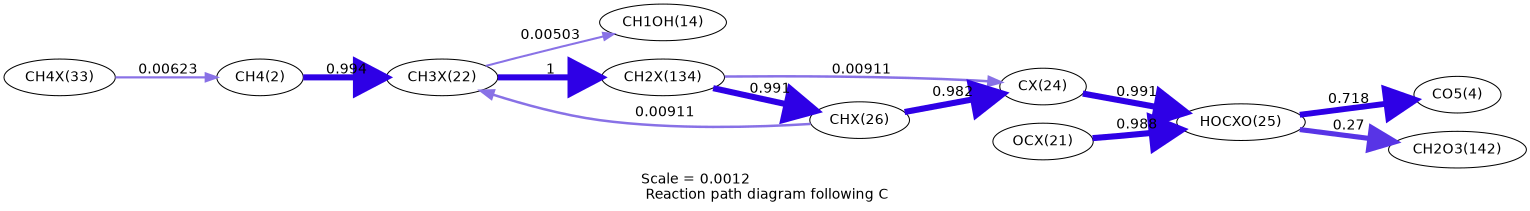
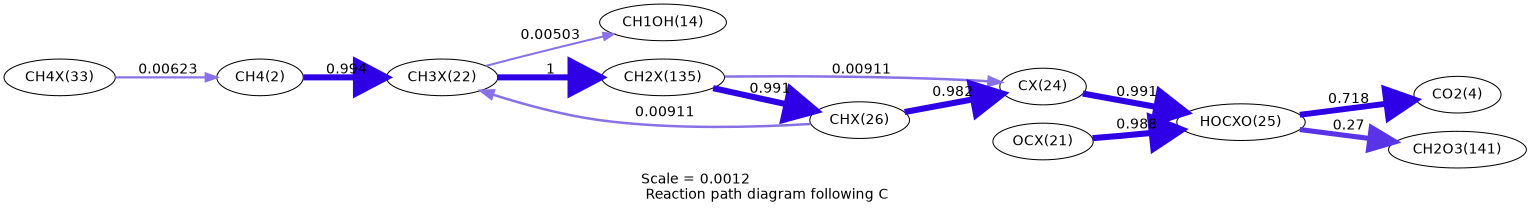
node "CH2X(134)": label "CH2X(134)" -> "CH2X(135)"
node "CO5(4)": label "CO5(4)" -> "CO2(4)"
node "CH2O3(142)": label "CH2O3(142)" -> "CH2O3(141)"
